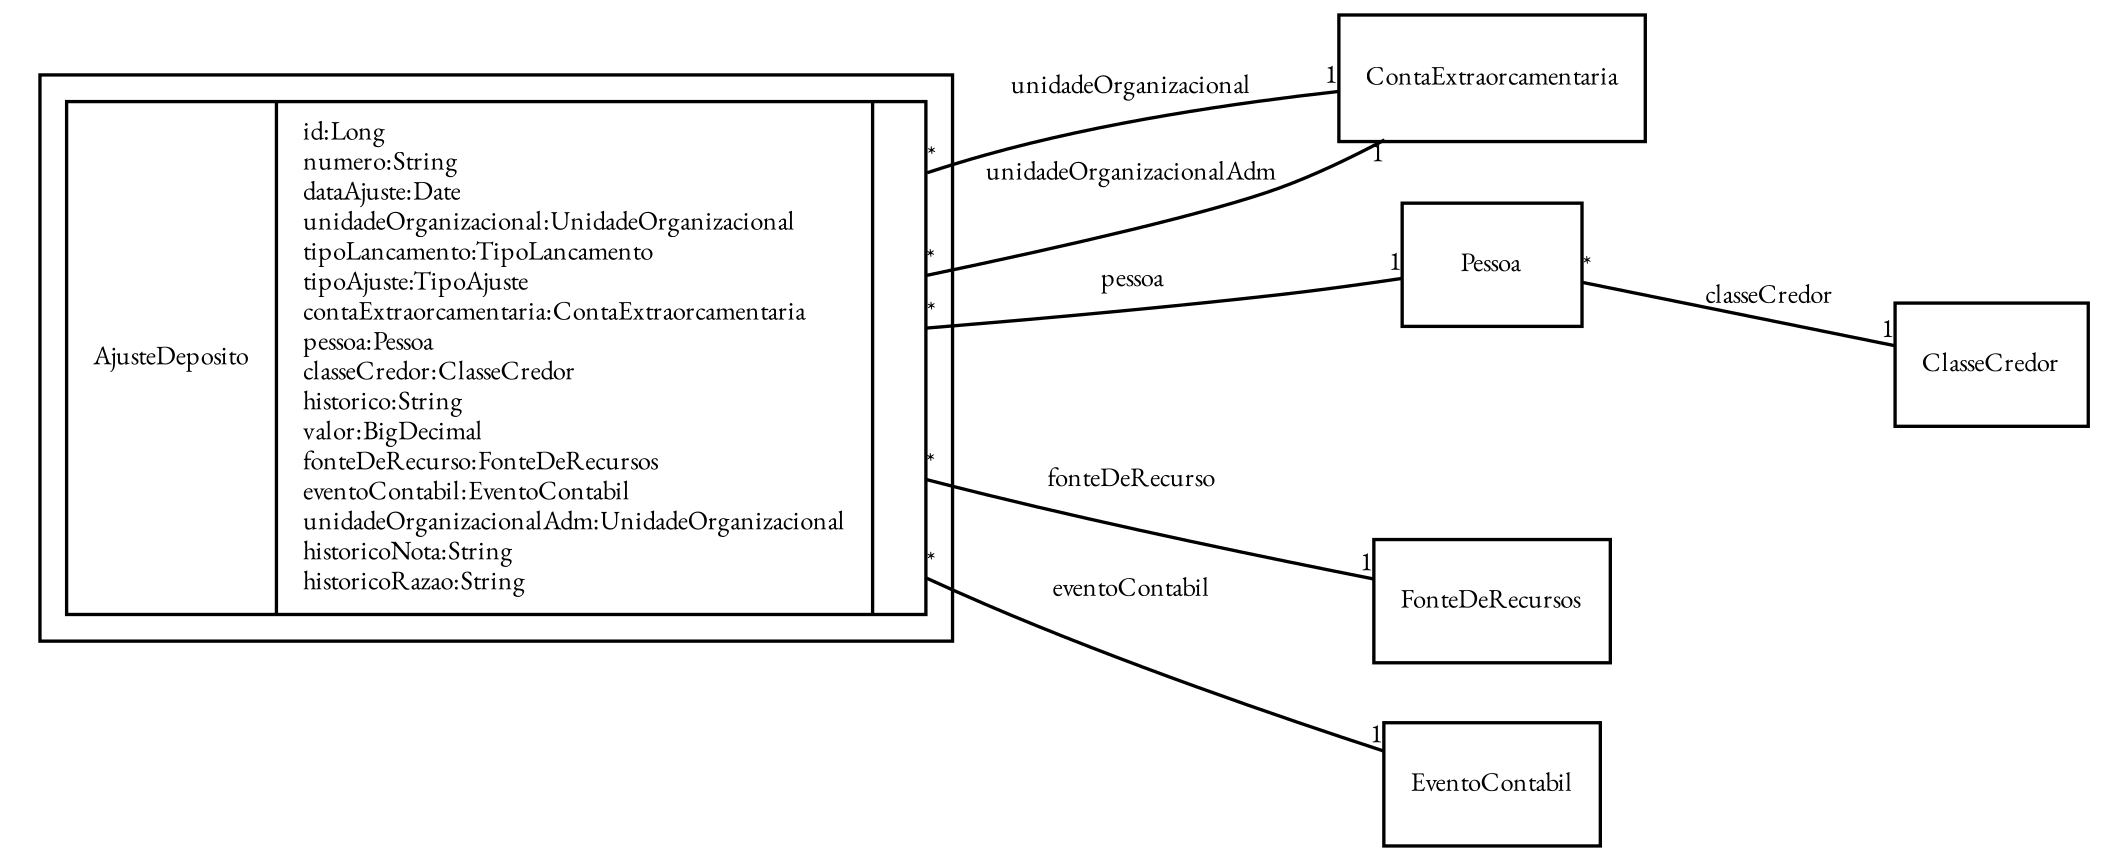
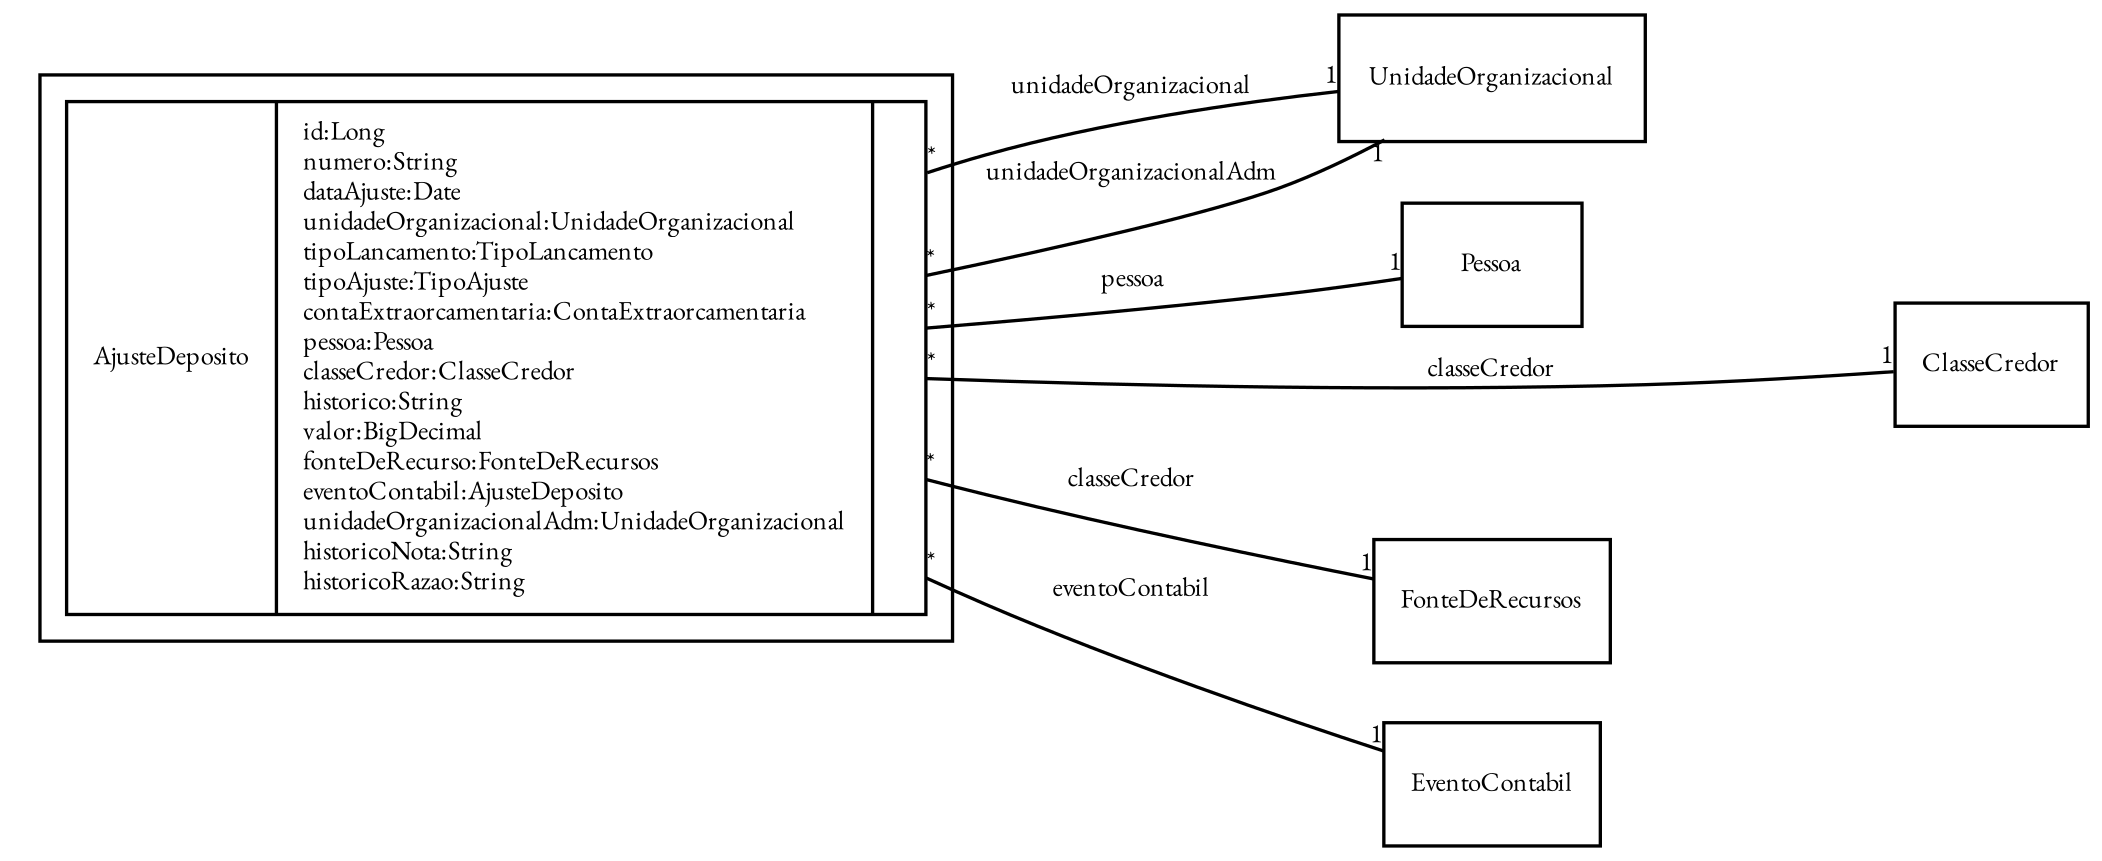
node "ContaExtraorcamentaria": label "ContaExtraorcamentaria" -> "UnidadeOrganizacional"
edge "Pessoa" -- "ClasseCredor": now "AjusteDeposito" -- "ClasseCredor"
edge "AjusteDeposito" -- "FonteDeRecursos": label "fonteDeRecurso" -> "classeCredor"
node "AjusteDeposito": text "eventoContabil:EventoContabil" -> "eventoContabil:AjusteDeposito"
